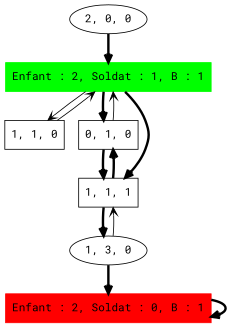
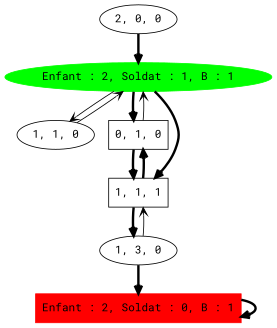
node "Enfant : 2, Soldat : 1, B : 1": shape box -> ellipse
node "1, 1, 0": shape box -> ellipse
